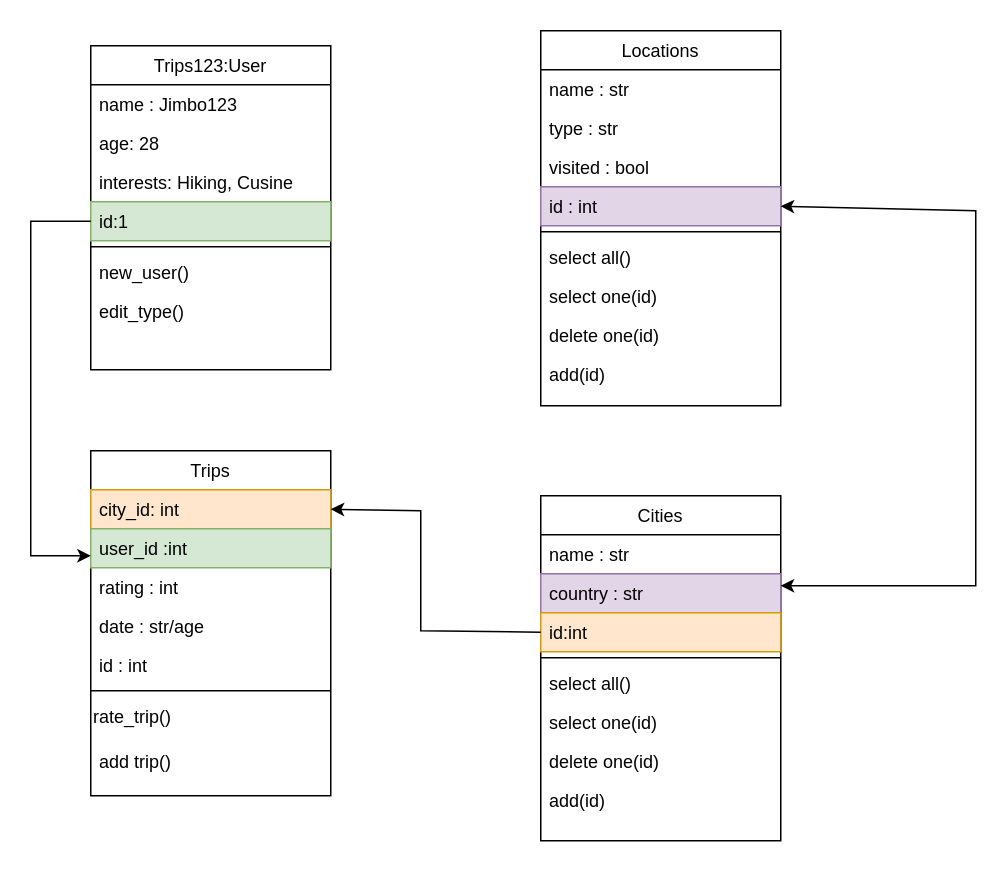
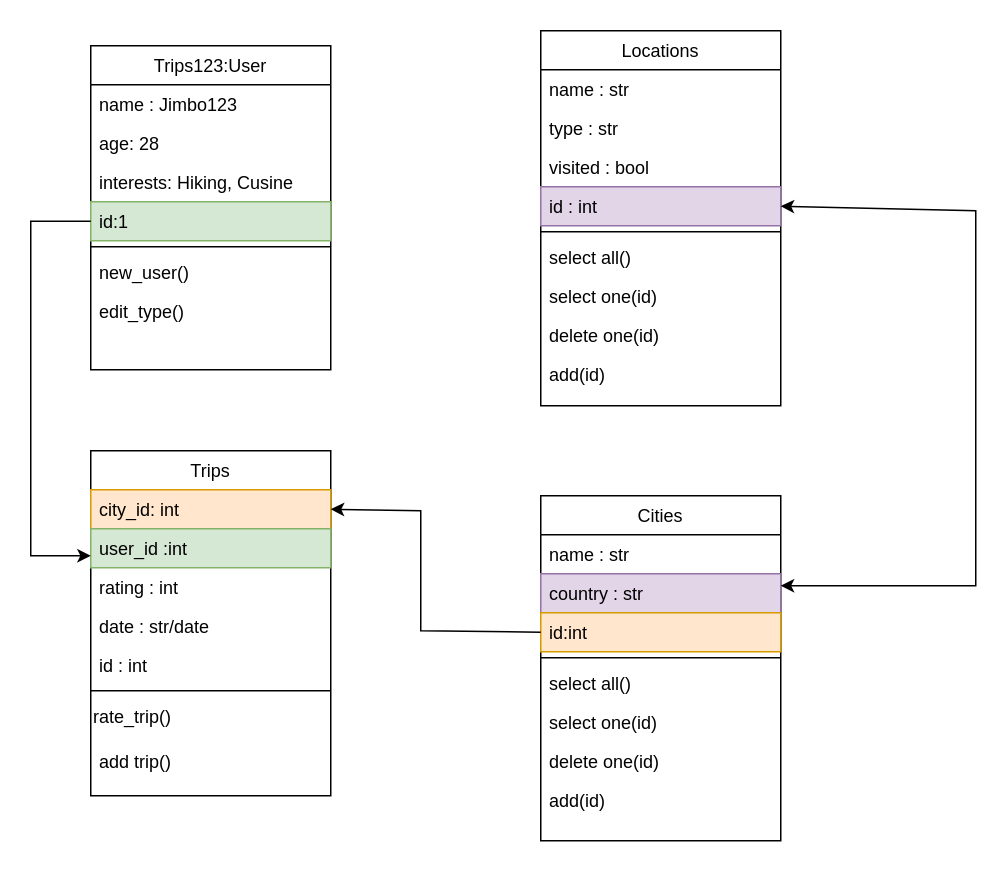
node "date : str/age": label "date : str/age" -> "date : str/date"
